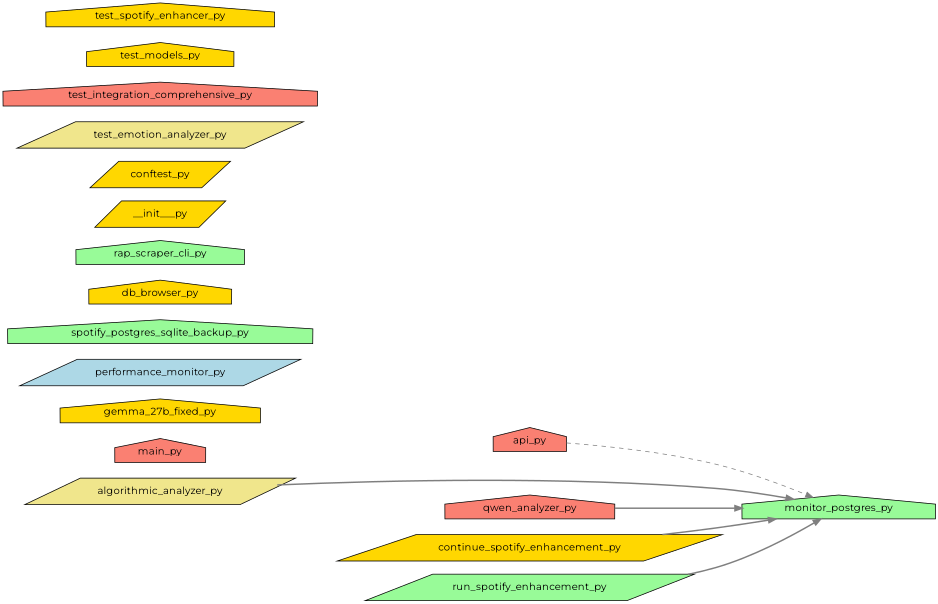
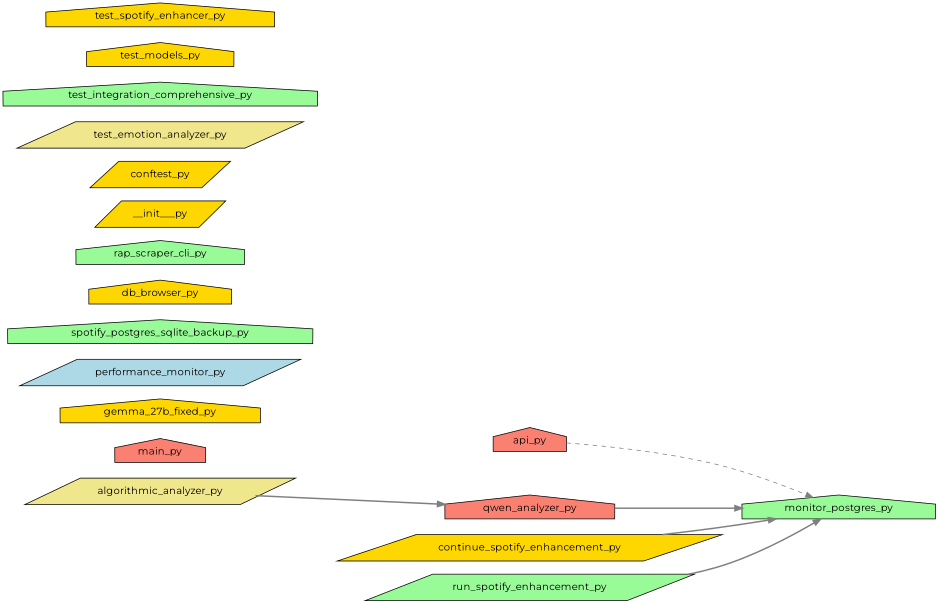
node "test_integration_comprehensive_py": fillcolor salmon -> palegreen
edge "algorithmic_analyzer_py" -> "monitor_postgres_py": now "algorithmic_analyzer_py" -> "qwen_analyzer_py"
